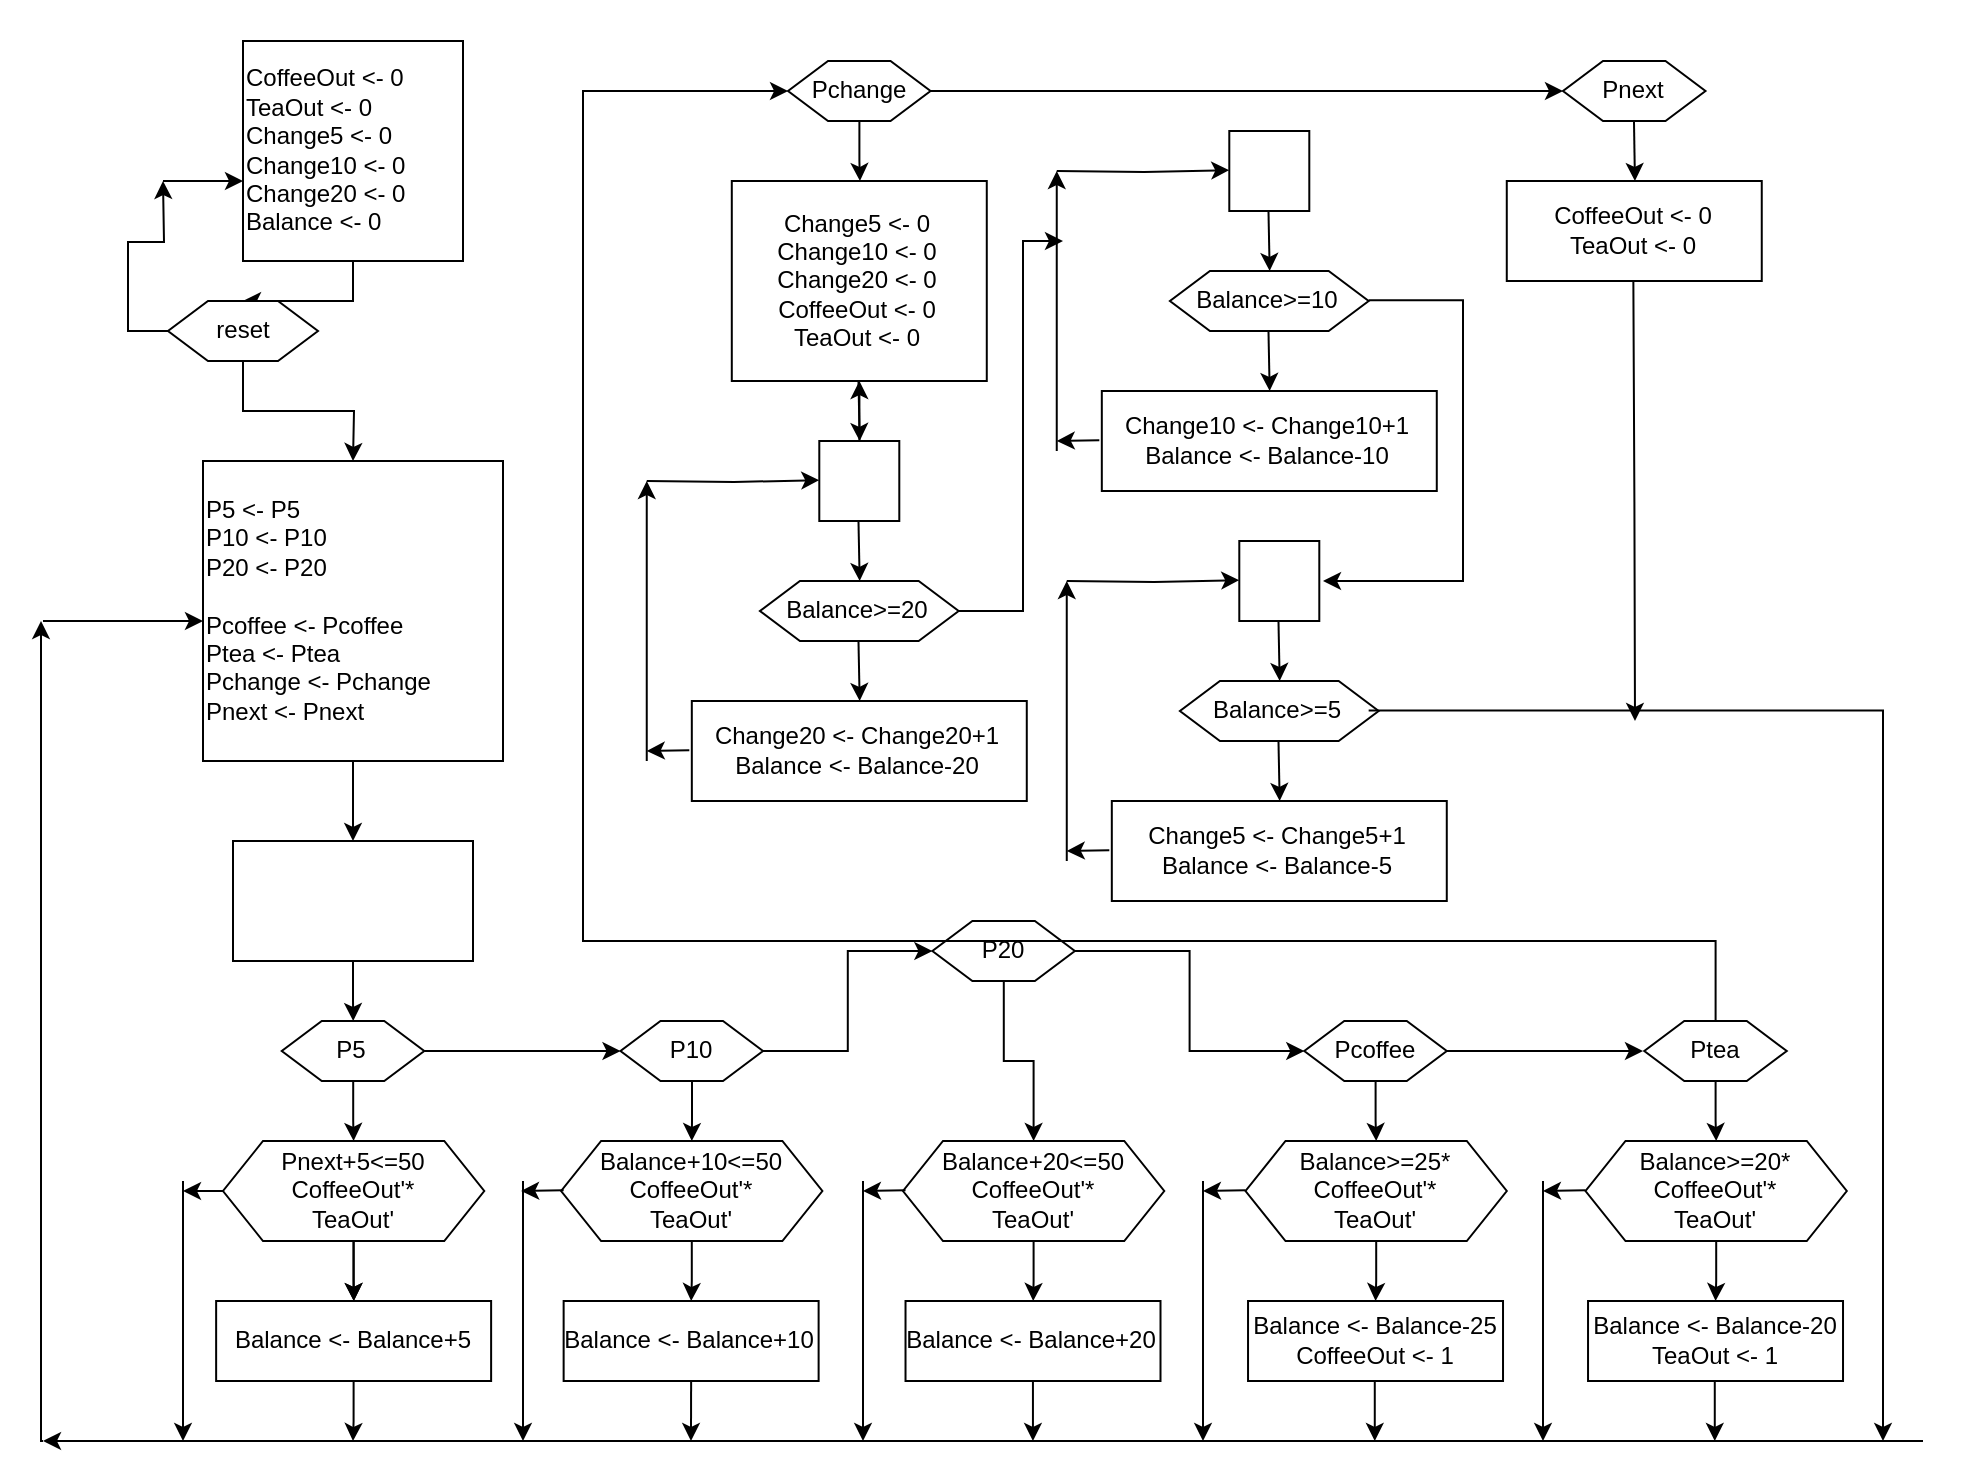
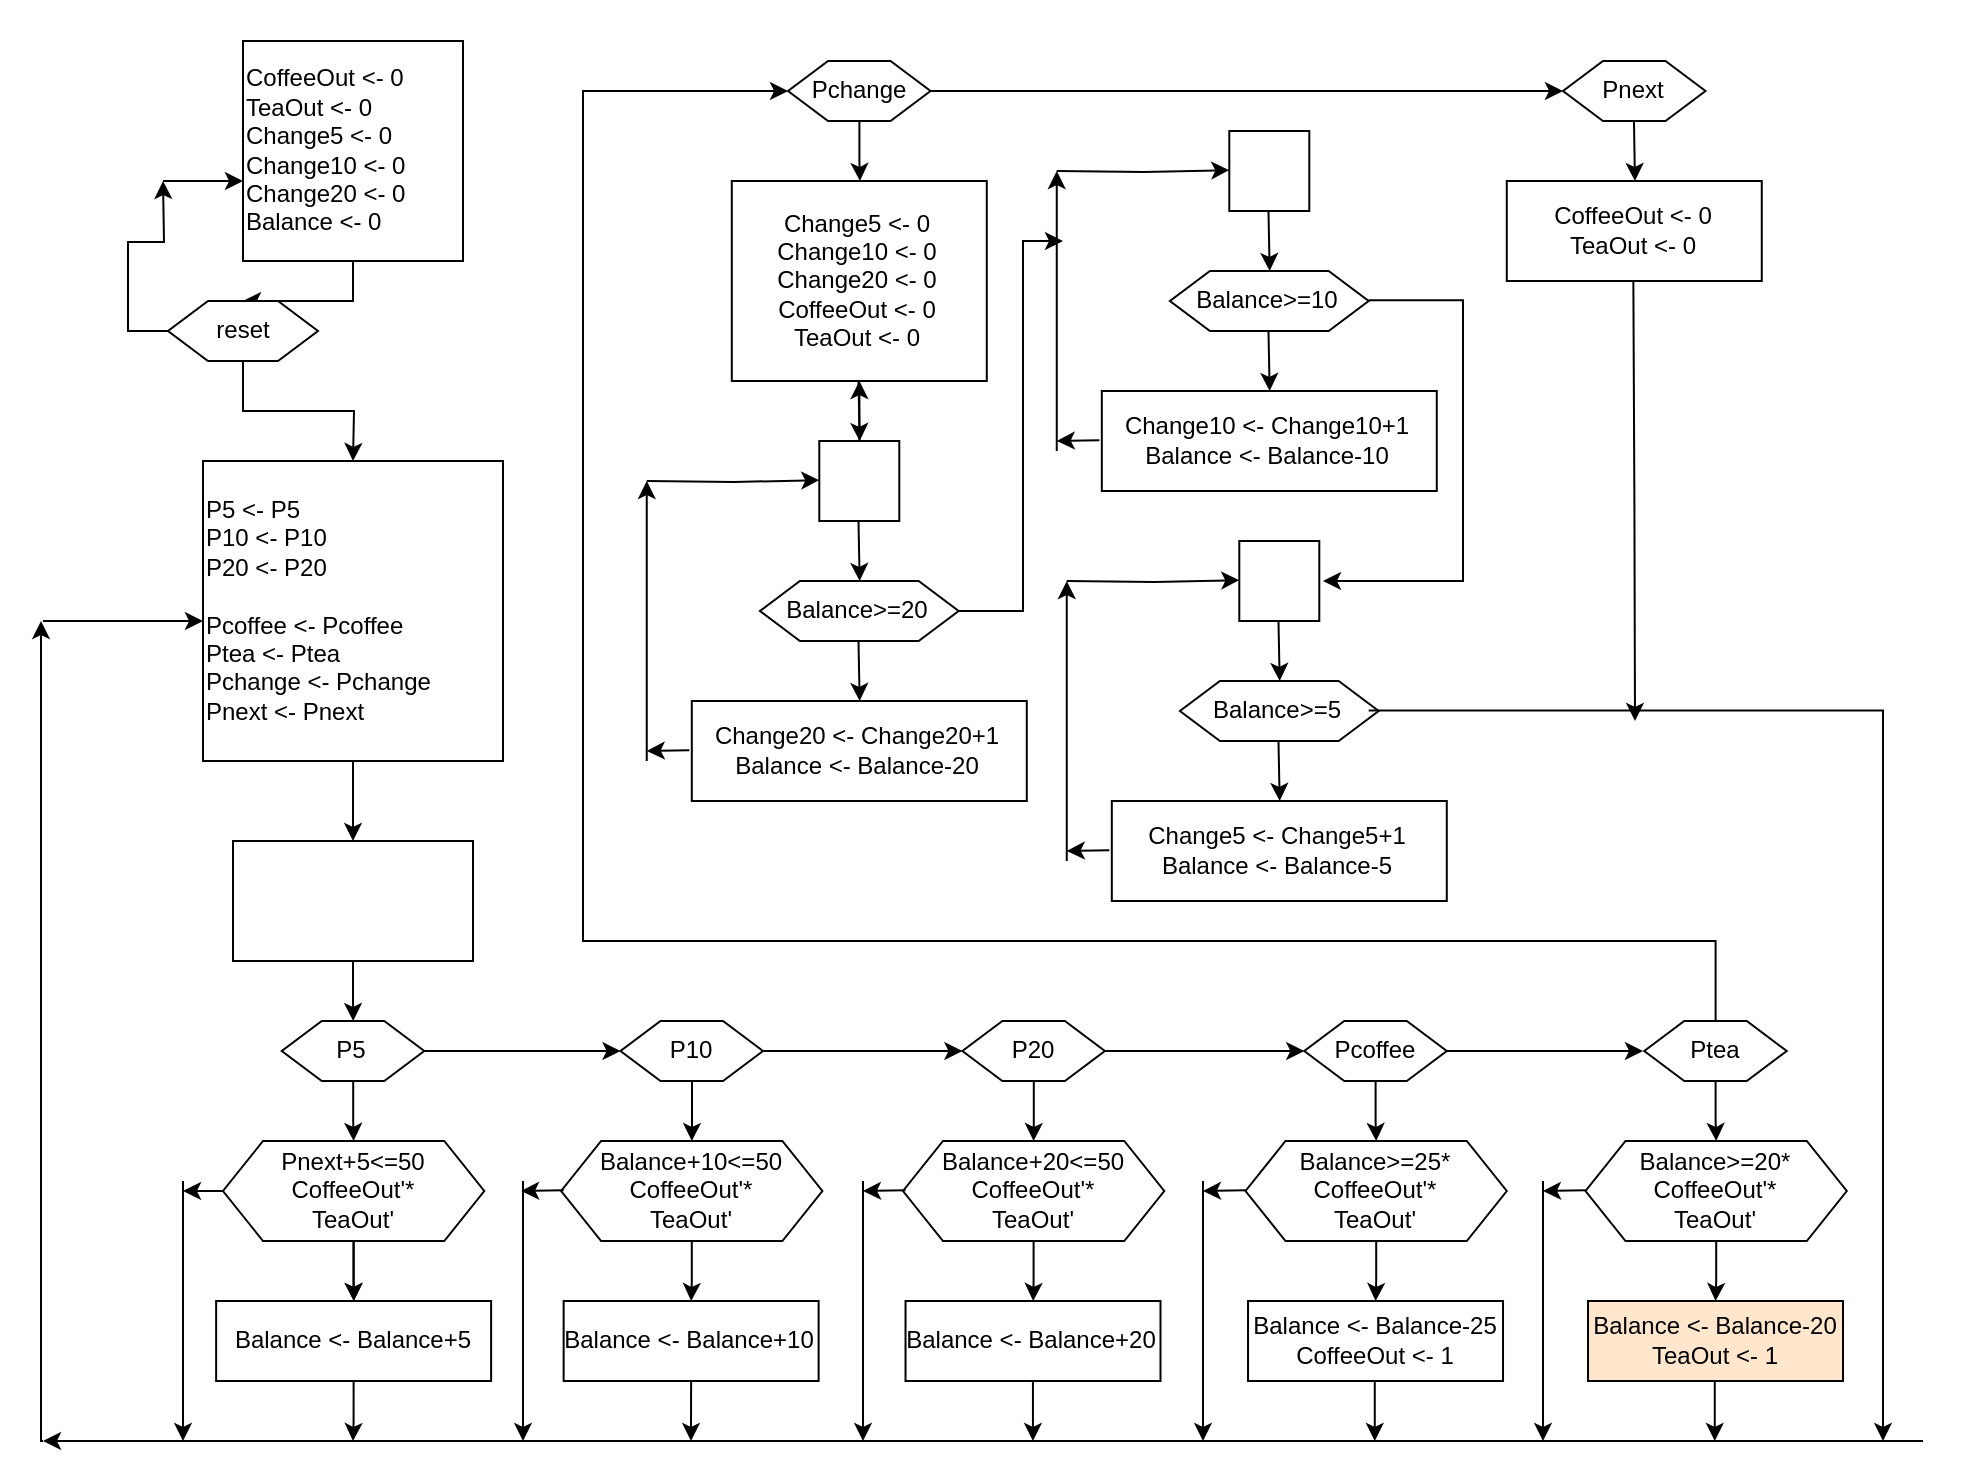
node "P20": moved (1004, 951) -> (1034, 1051)
node "Balance <- Balance-20 TeaOut <- 1": fillcolor #ffffff -> #ffe6cc
